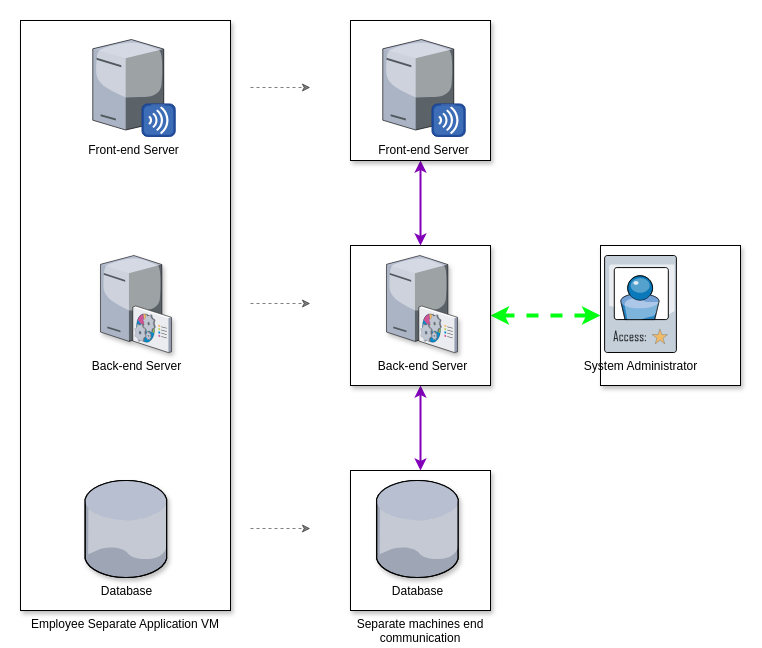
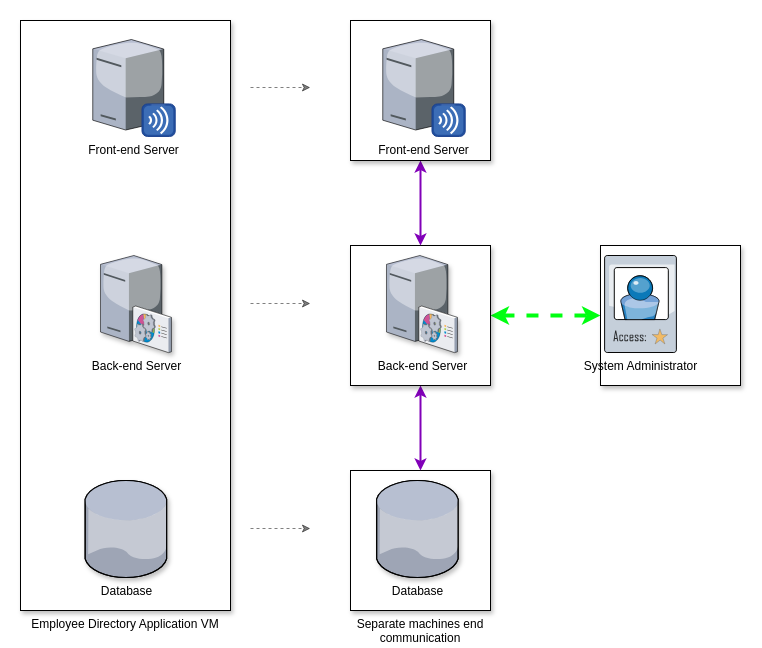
node "Employee Separate Application VM": label "Employee Separate Application VM" -> "Employee Directory Application VM"
